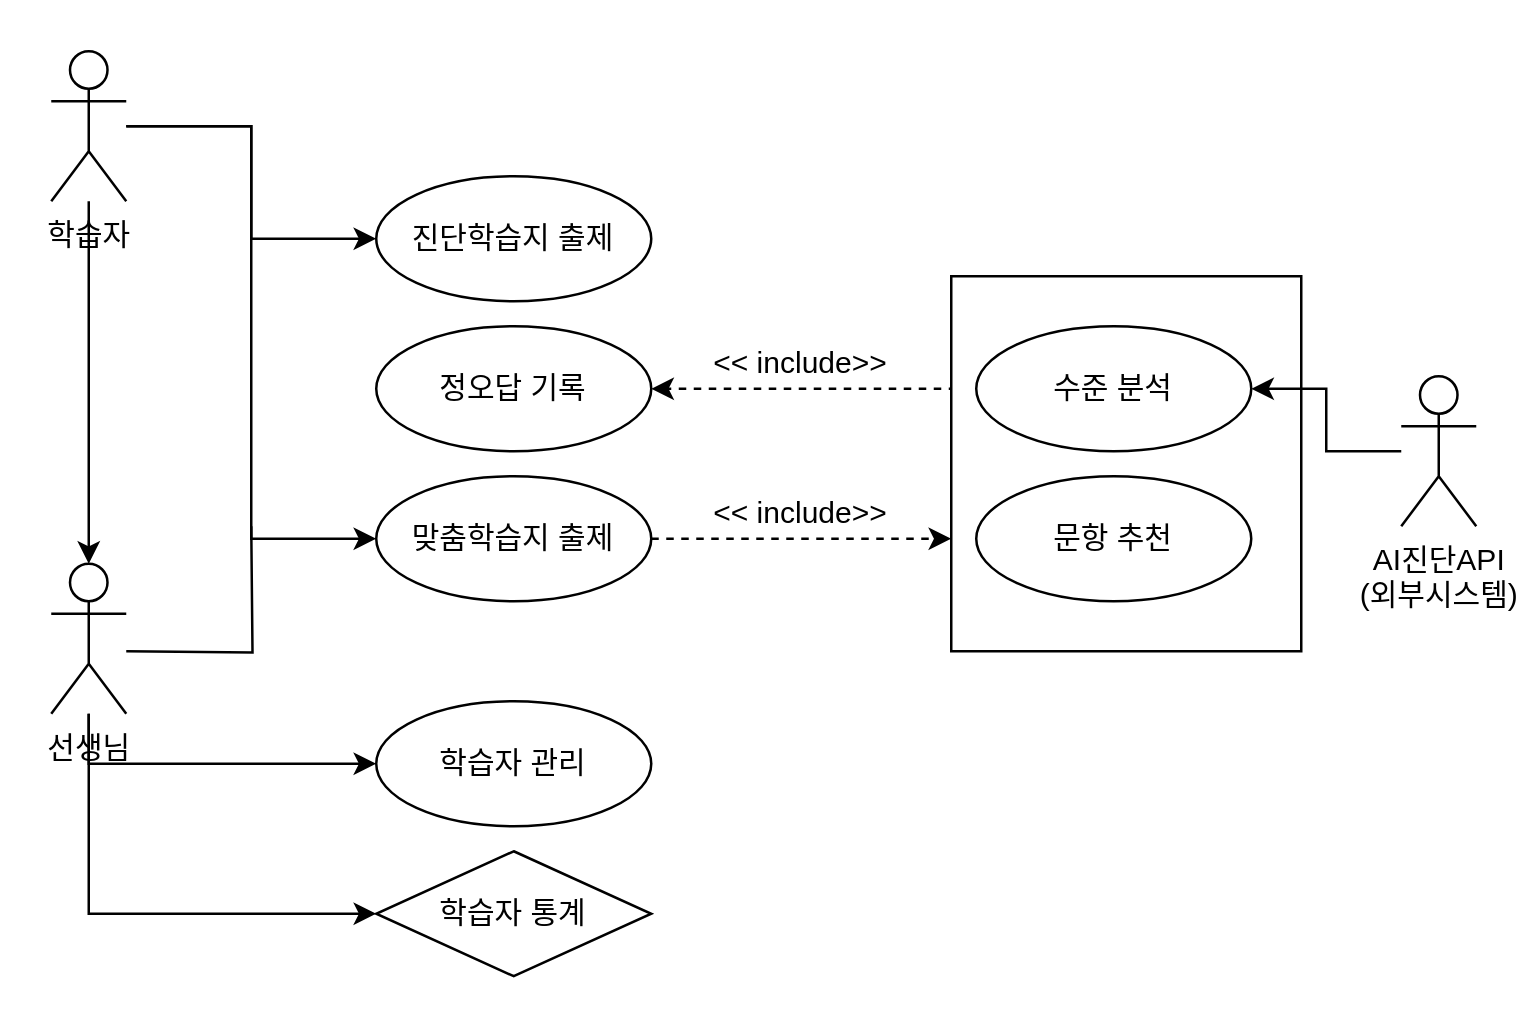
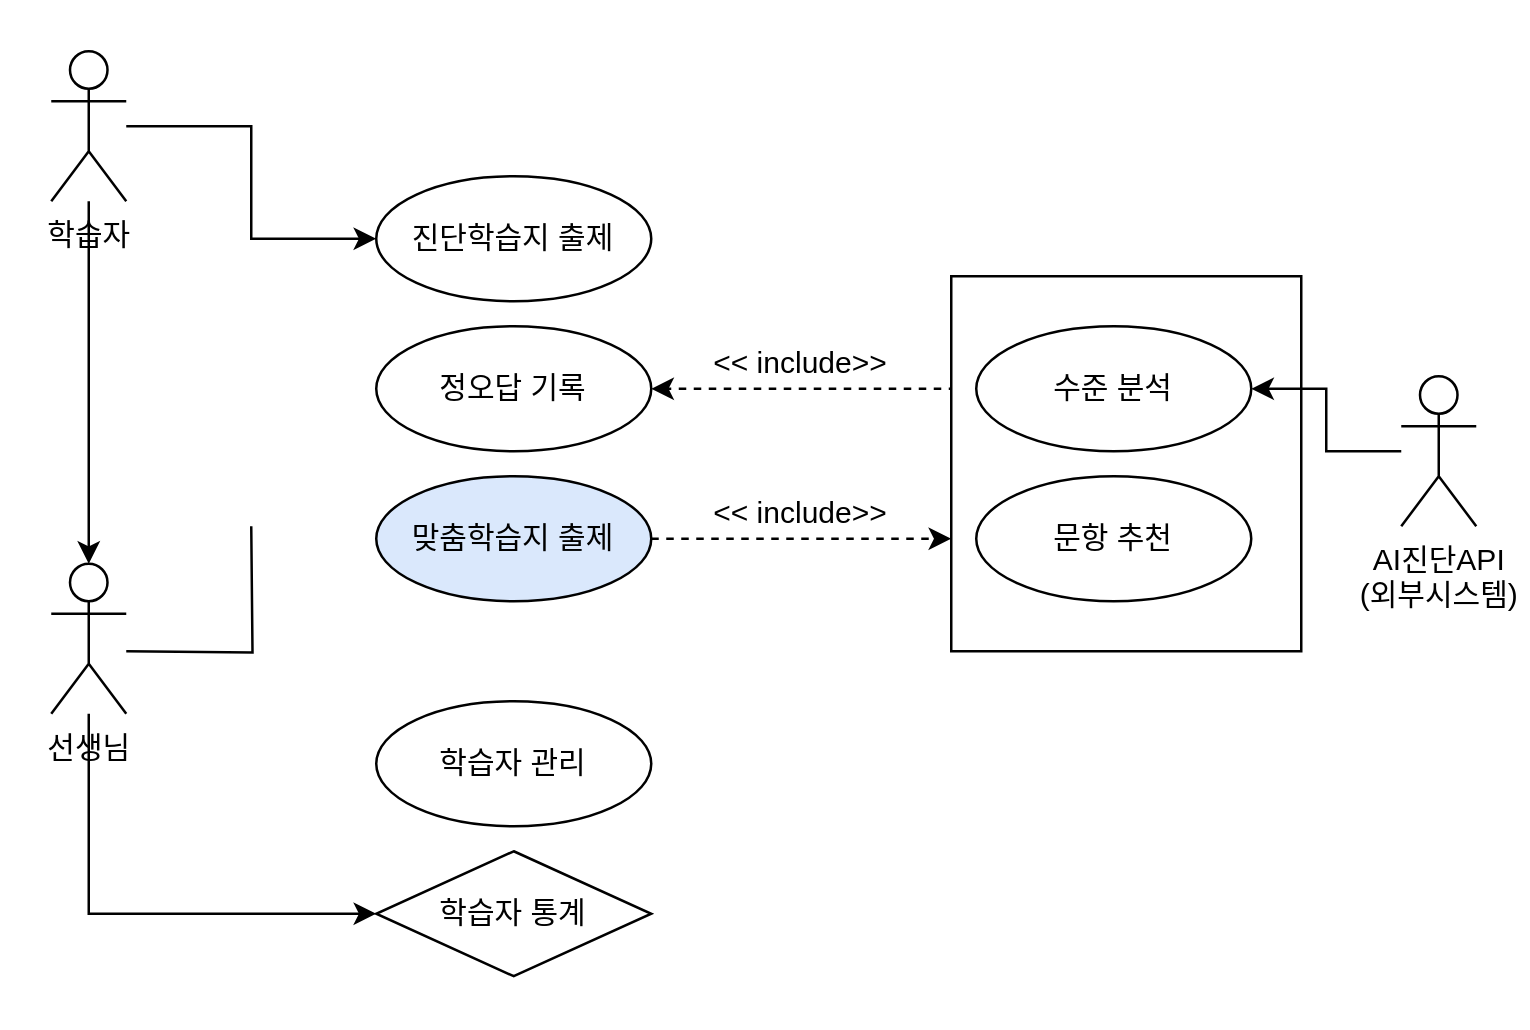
edge "학습자" -> "맞춤학습지 출제": removed
node "맞춤학습지 출제": fillcolor #ffffff -> #dae8fc
edge "선생님" -> "학습자 관리": removed
